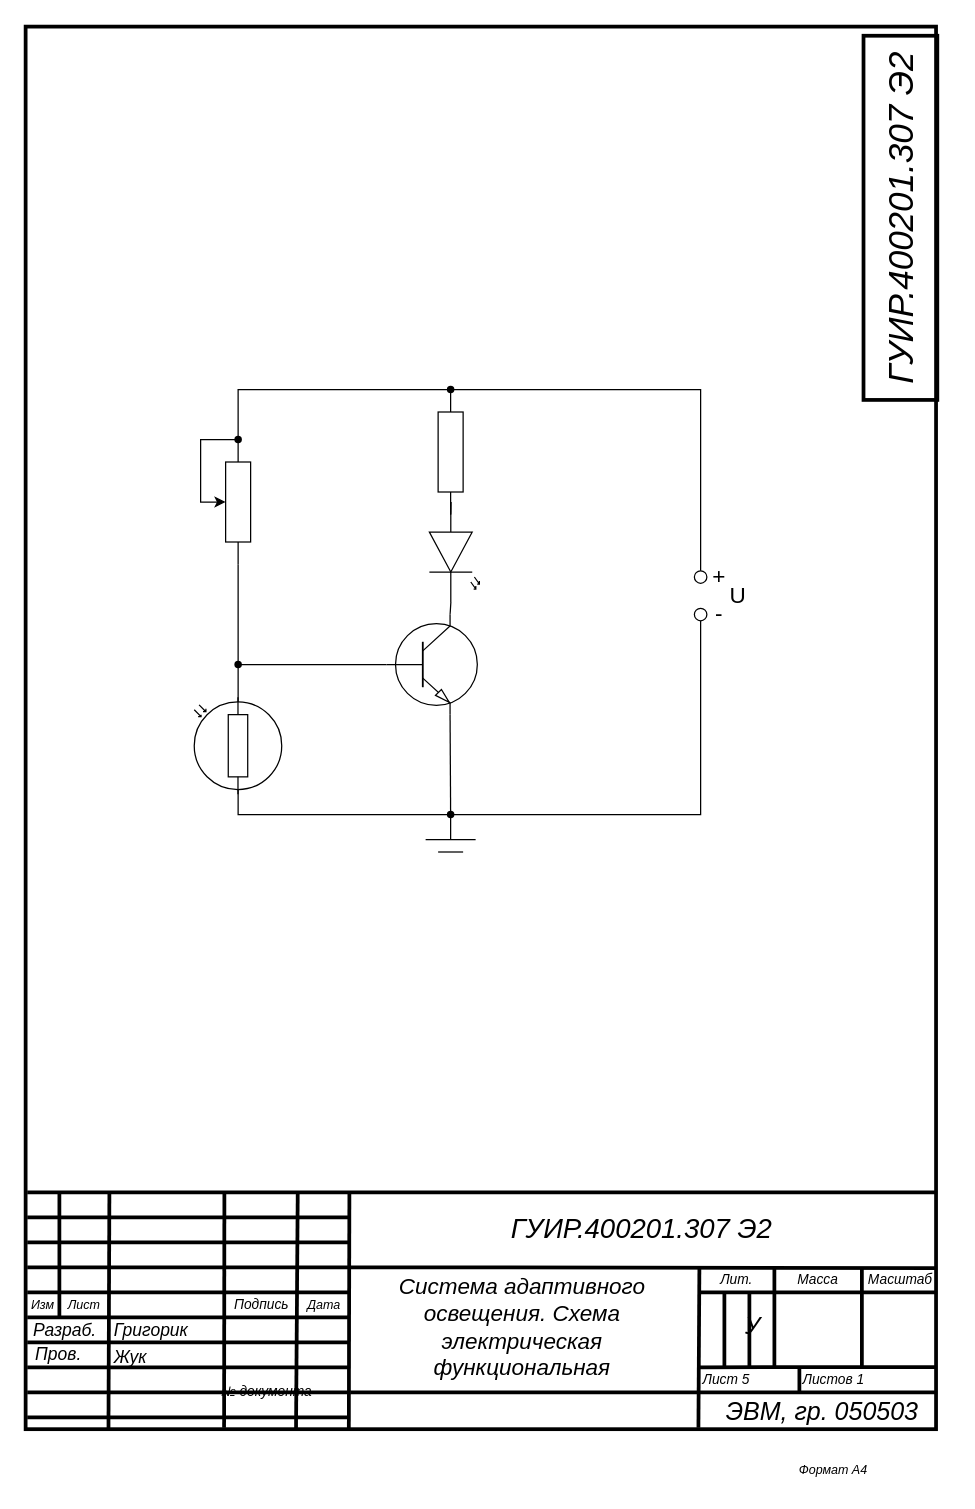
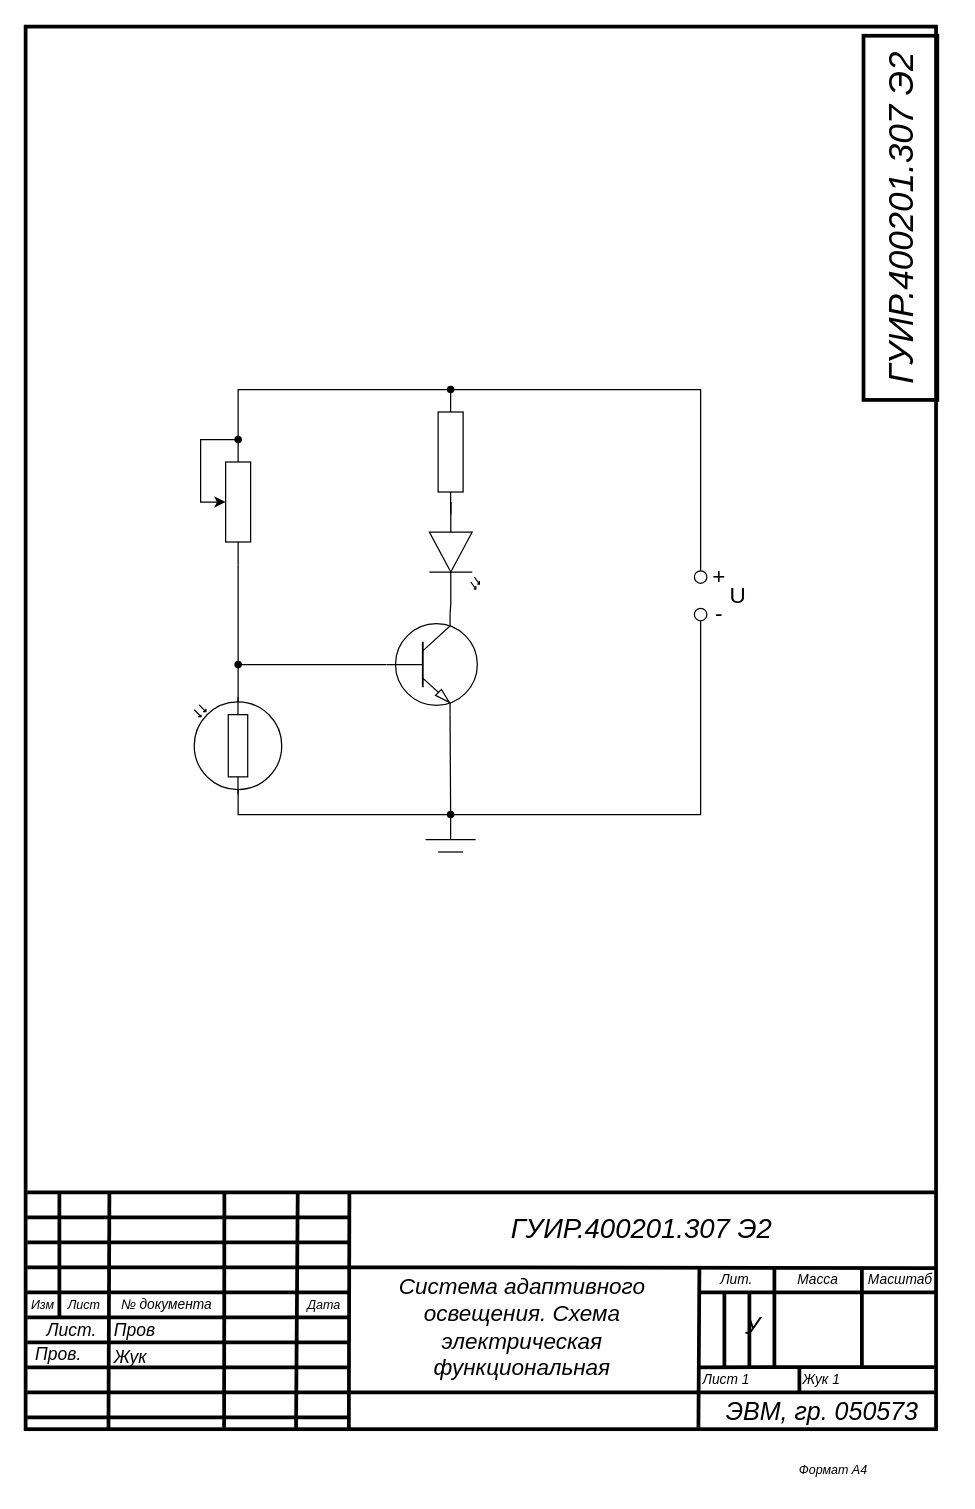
node "Подпись": removed
node "Разраб.": label "Разраб." -> "Лист."
node "Григорик": label "Григорик" -> "Пров"
node "Лист 5": label "Лист 5" -> "Лист 1"
node "Листов 1": label "Листов 1" -> "Жук 1"
node "№ документа": moved (267, 1392) -> (167, 1305)
node "ЭВМ, гр. 050503": label "ЭВМ, гр. 050503" -> "ЭВМ, гр. 050573"
